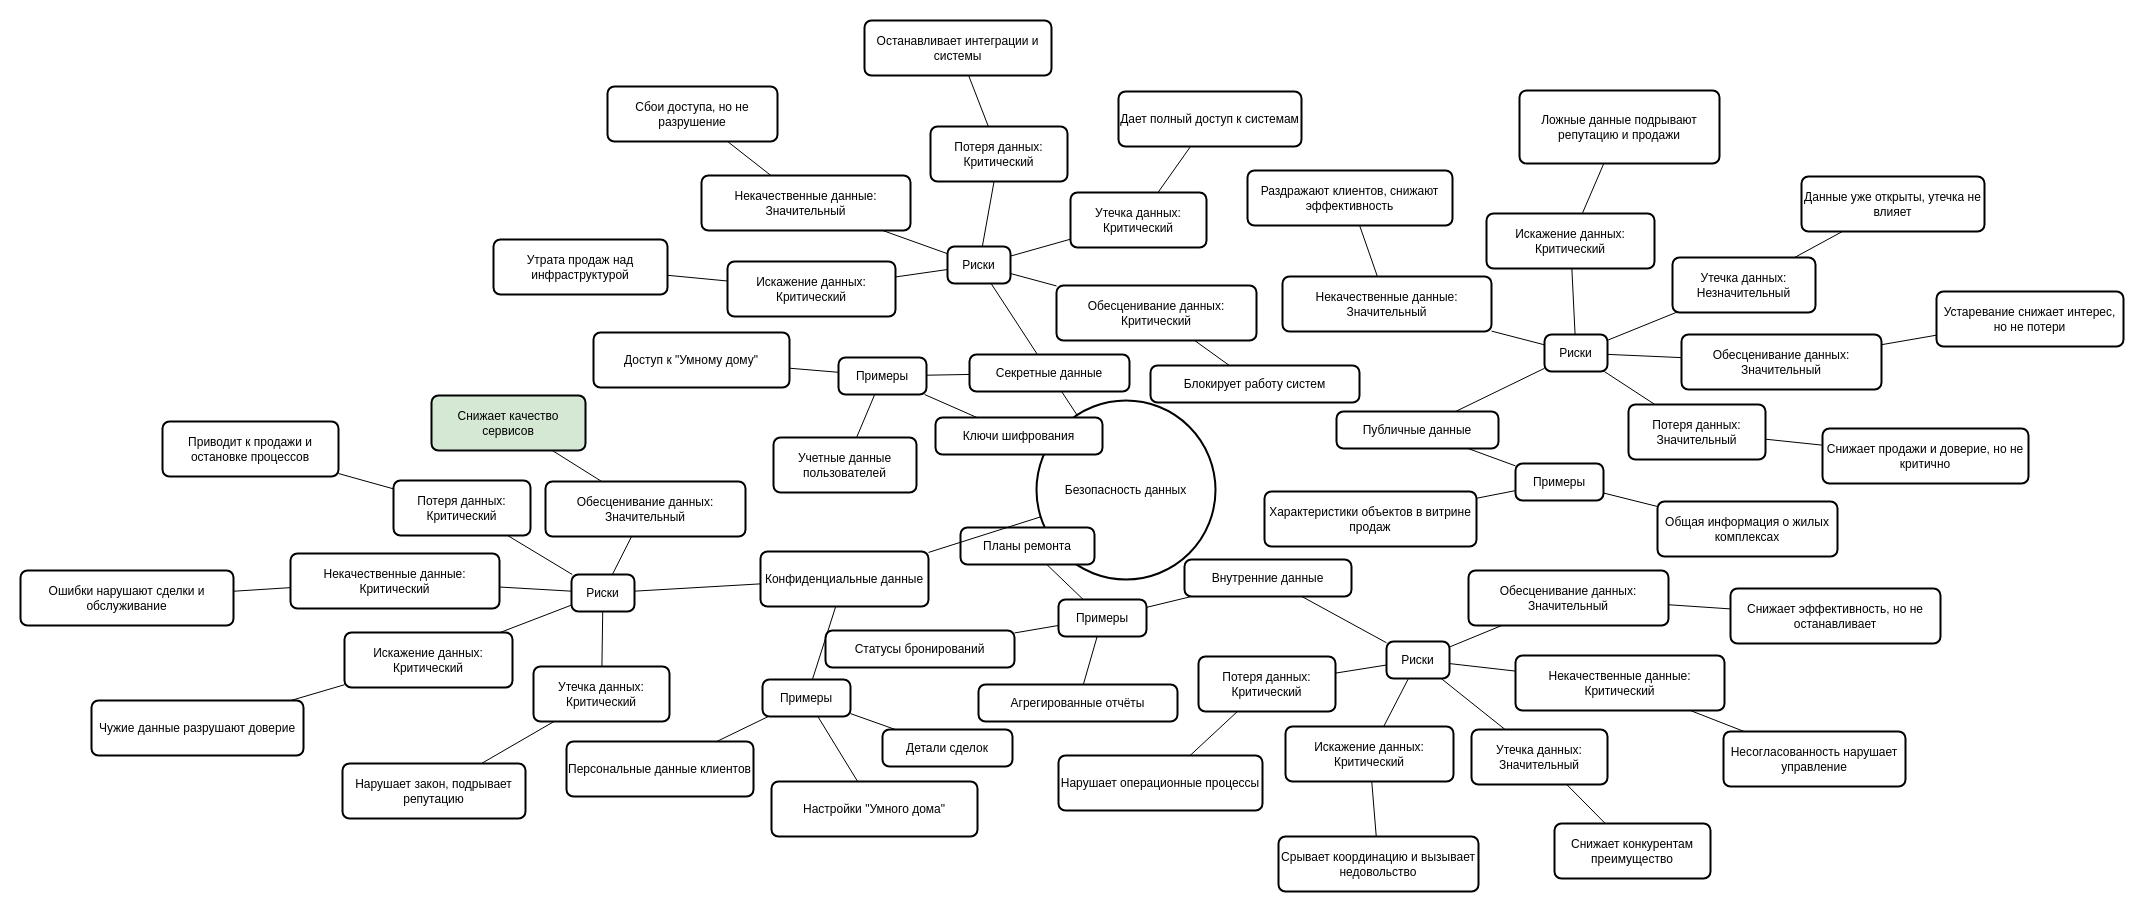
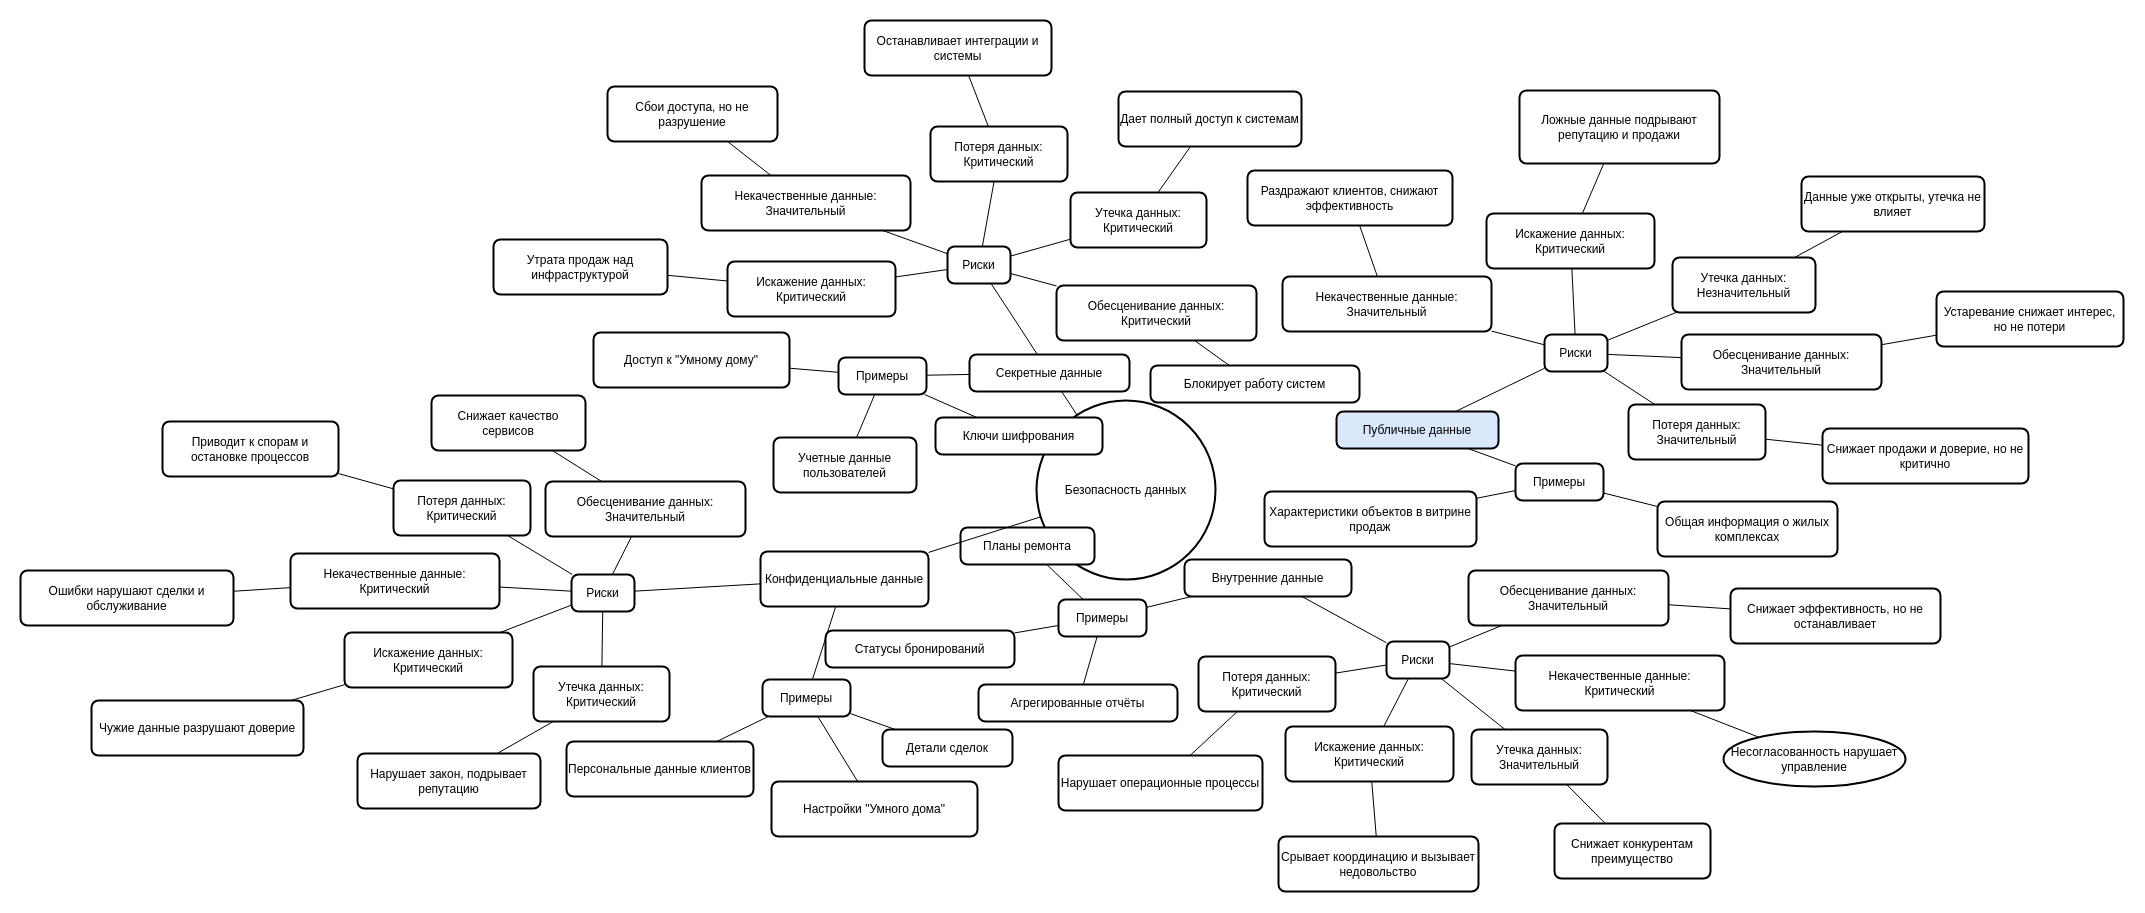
node "Снижает качество сервисов": fillcolor #d5e8d4 -> #ffffff
node "Публичные данные": fillcolor #ffffff -> #dae8fc
node "Приводит к продажи и остановке процессов": label "Приводит к продажи и остановке процессов" -> "Приводит к спорам и остановке процессов"
node "Несогласованность нарушает управление": shape rounded rectangle -> ellipse
node "Нарушает закон, подрывает репутацию": moved (434, 791) -> (449, 781)
